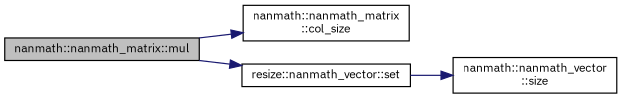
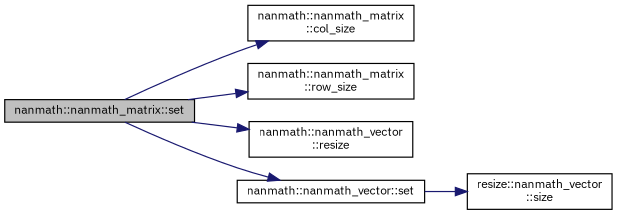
node "nanmath::nanmath_matrix::mul": label "nanmath::nanmath_matrix::mul" -> "nanmath::nanmath_matrix::set"
node "resize::nanmath_vector::set": label "resize::nanmath_vector::set" -> "nanmath::nanmath_vector::set"
node "nanmath::nanmath_vector ::size": label "nanmath::nanmath_vector ::size" -> "resize::nanmath_vector ::size"
node "nanmath::nanmath_matrix ::row_size": added
node "nanmath::nanmath_vector ::resize": added
